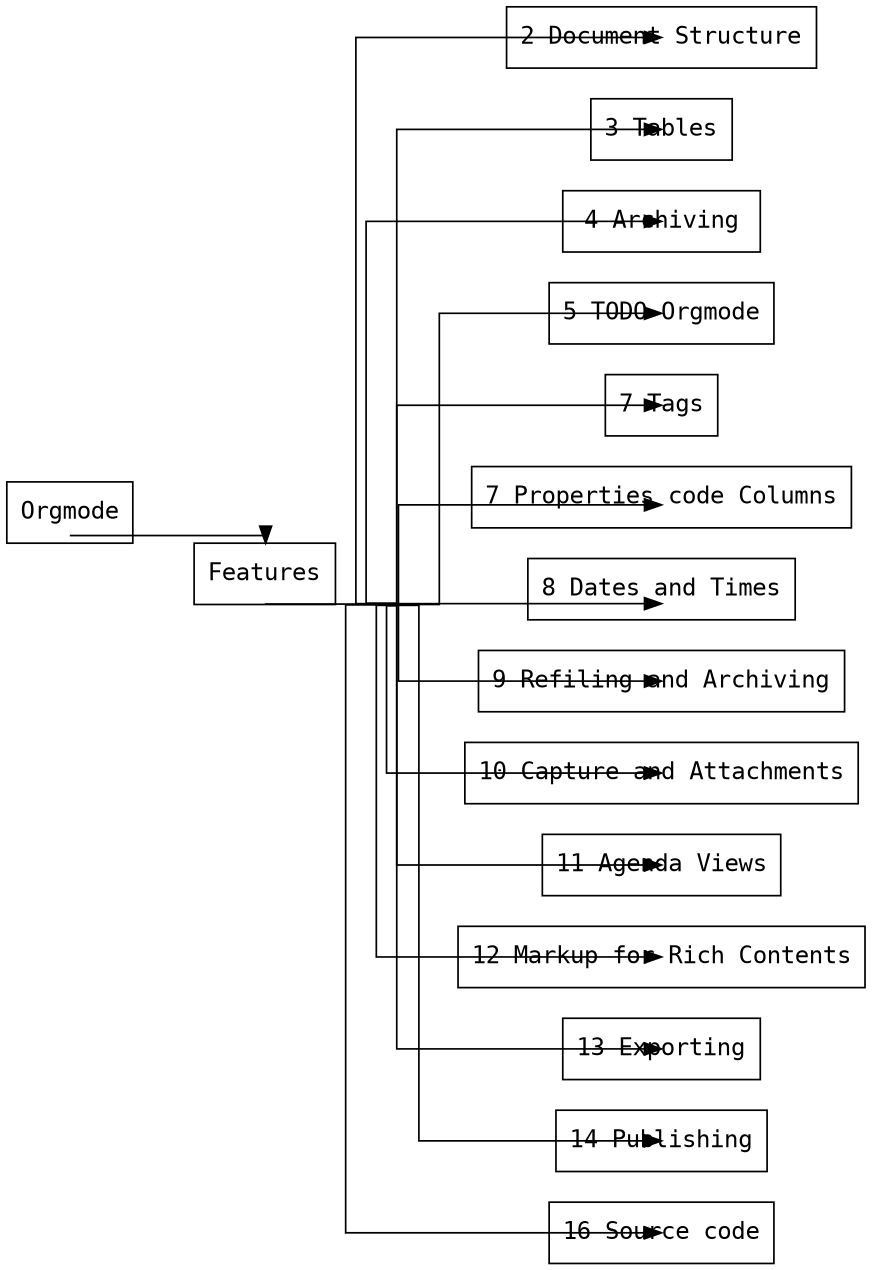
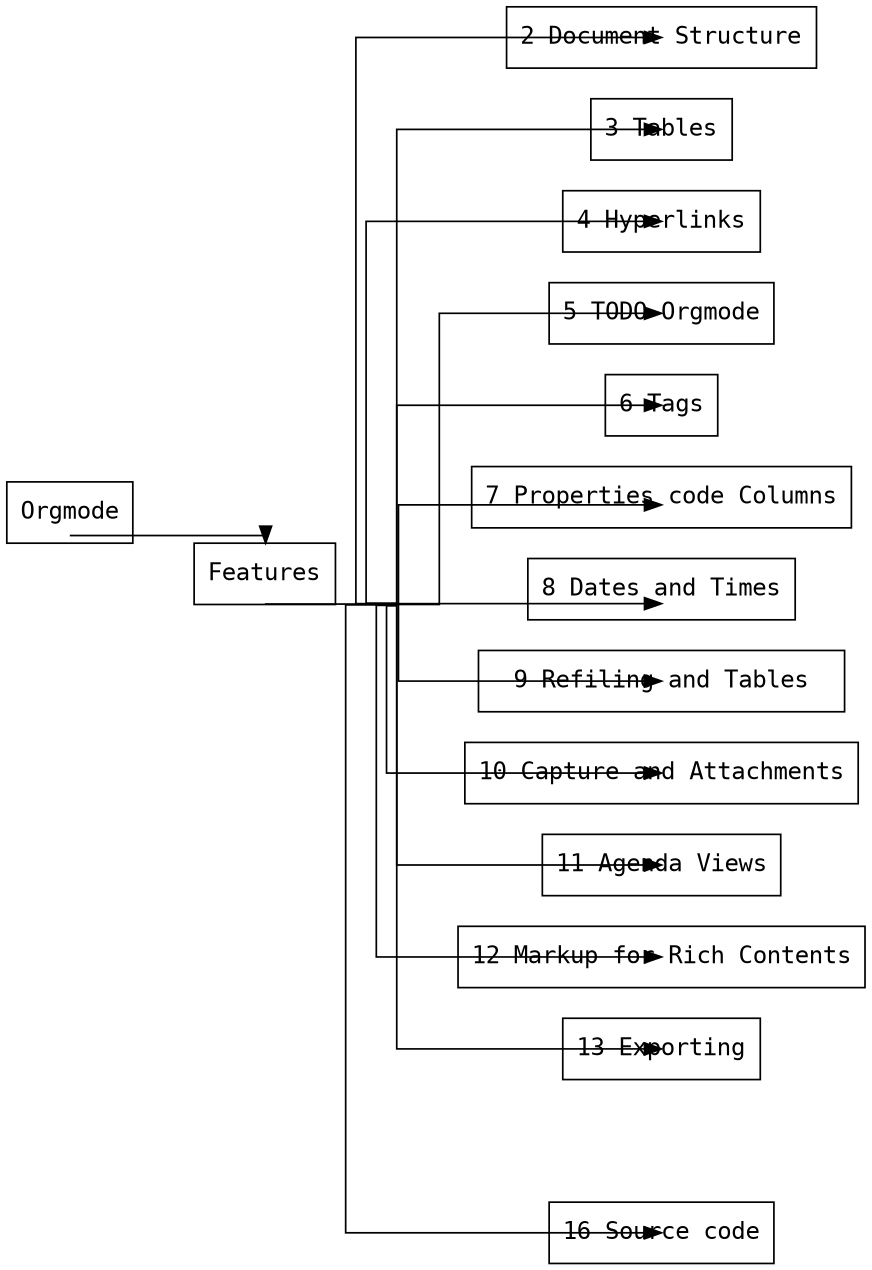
node "4 Archiving": label "4 Archiving" -> "4 Hyperlinks"
node "7 Tags": label "7 Tags" -> "6 Tags"
node "9 Refiling and Archiving": label "9 Refiling and Archiving" -> "9 Refiling and Tables"
node "14 Publishing": removed
